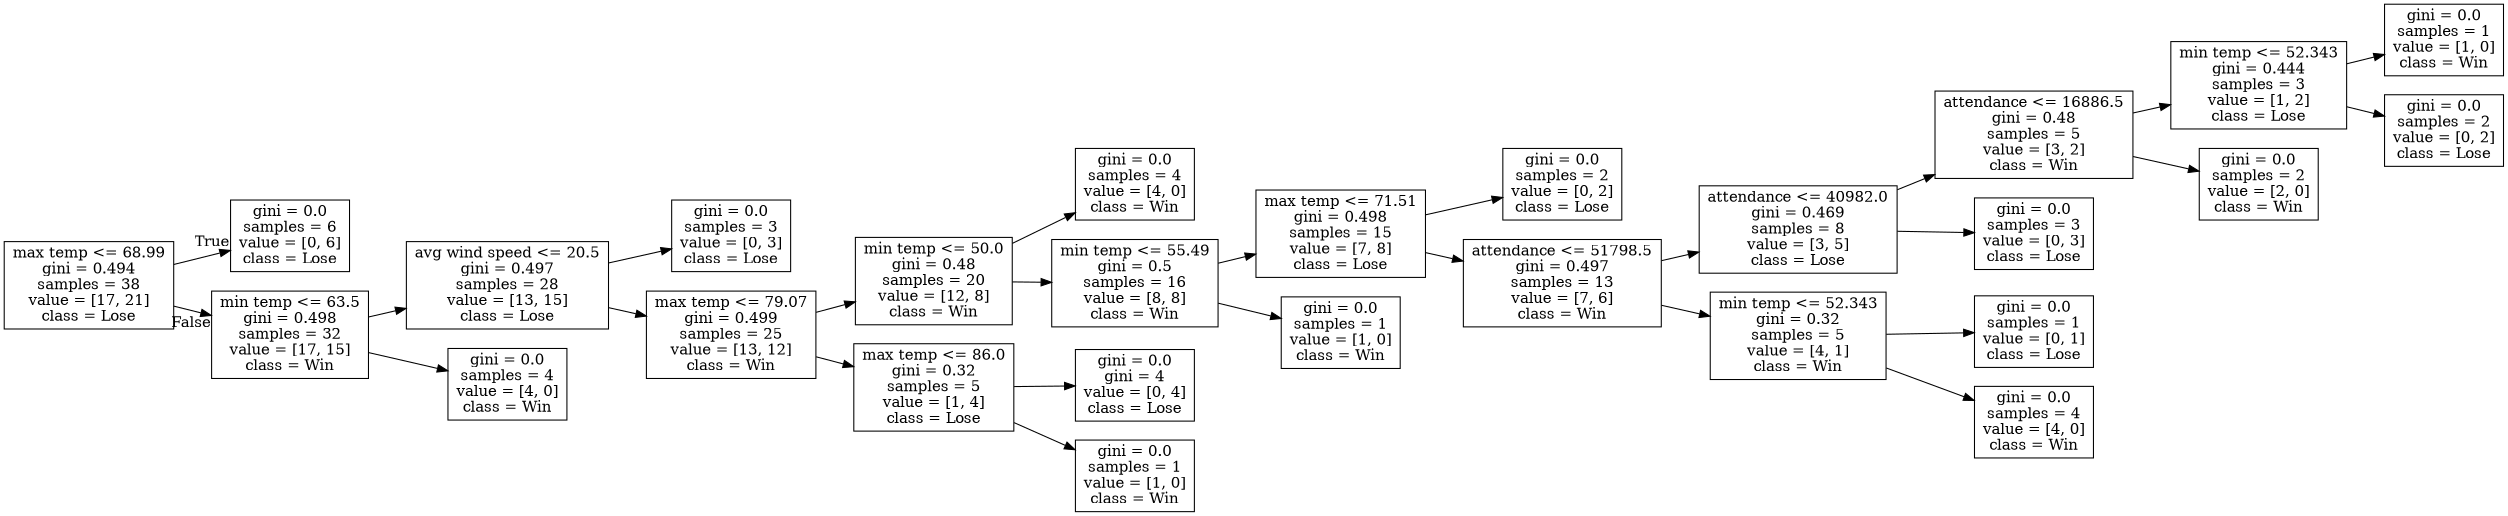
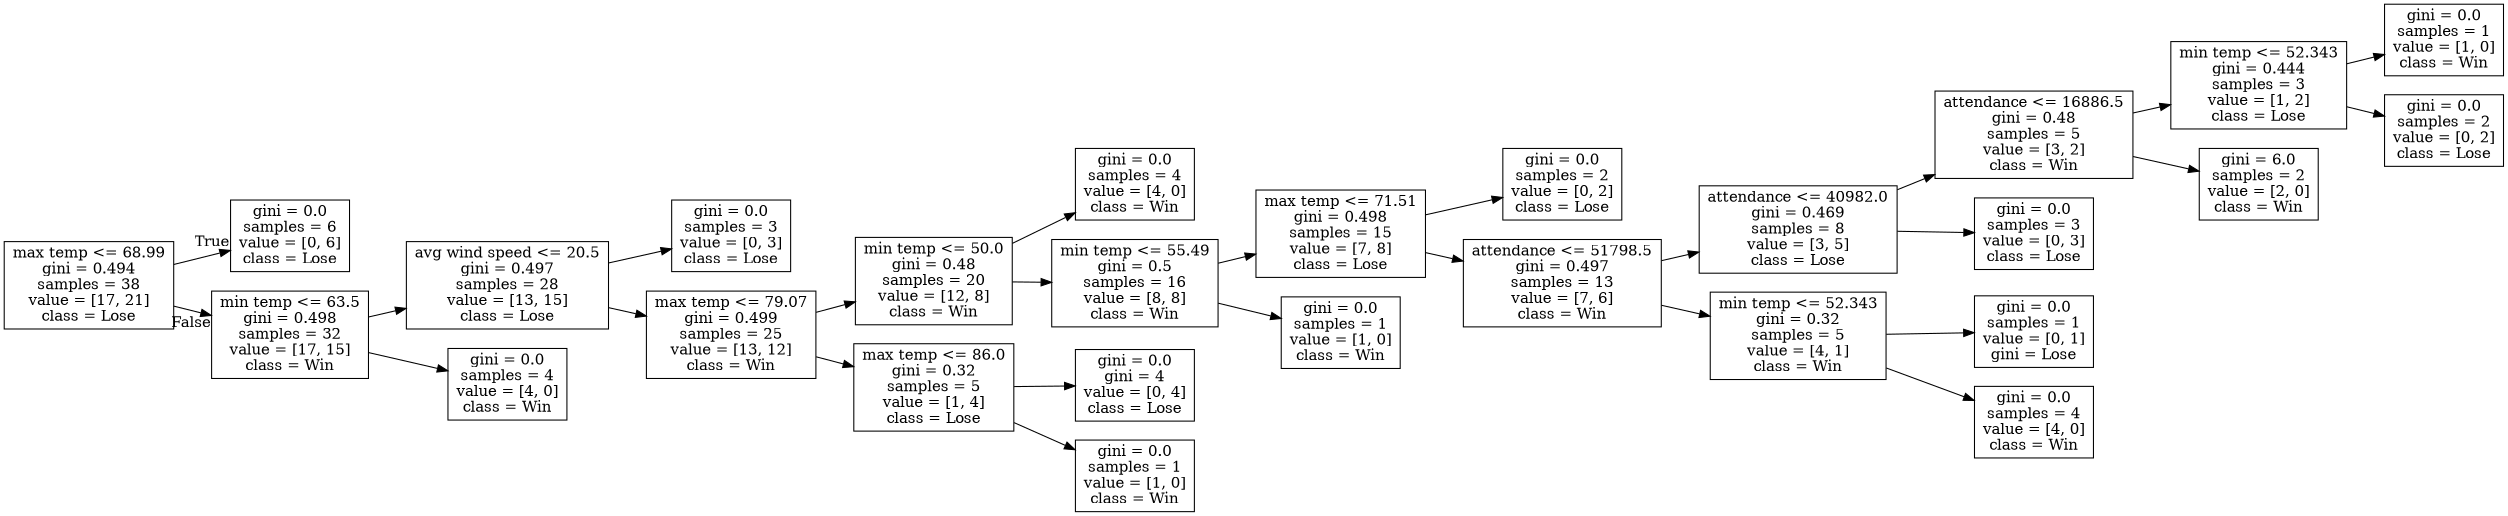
node "gini = 0.0 samples = 2 value = [2, 0] class = Win": label "gini = 0.0 samples = 2 value = [2, 0] class = Win" -> "gini = 6.0 samples = 2 value = [2, 0] class = Win"
node "gini = 0.0 samples = 1 value = [0, 1] class = Lose": label "gini = 0.0 samples = 1 value = [0, 1] class = Lose" -> "gini = 0.0 samples = 1 value = [0, 1] gini = Lose"
